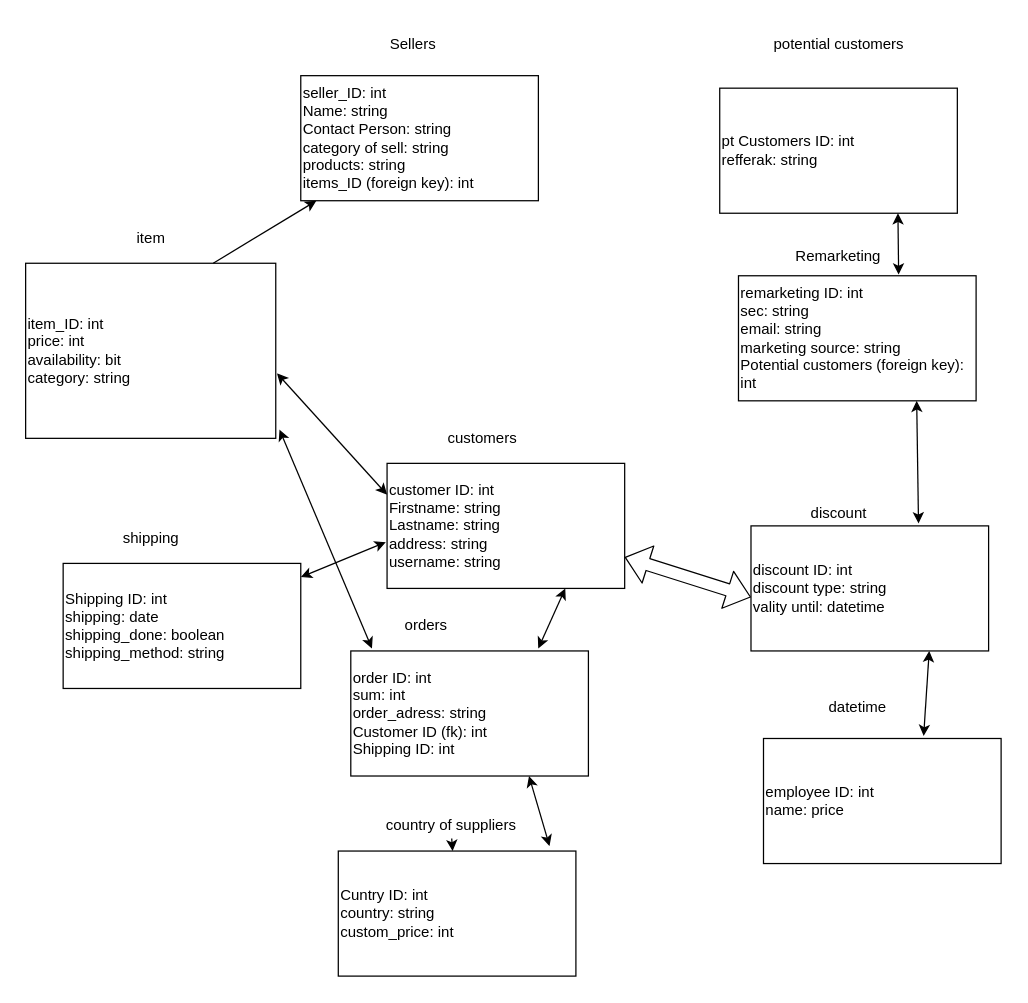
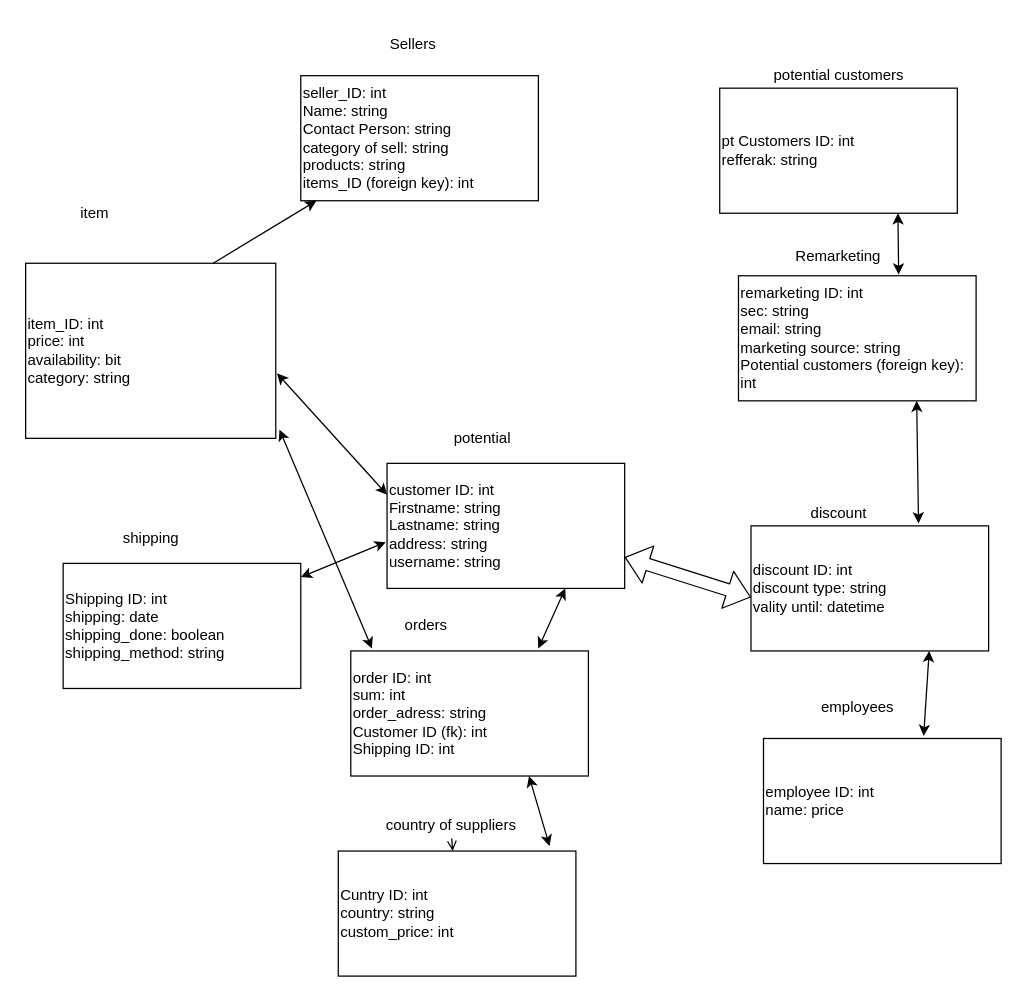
node "potential customers": moved (838, 44) -> (838, 76)
node "item": moved (151, 238) -> (94, 213)
node "customers": label "customers" -> "potential"
node "datetime": label "datetime" -> "employees"
edge "country of suppliers" -> "Cuntry ID: int country: string custom_price: int": arrowhead classic -> open
